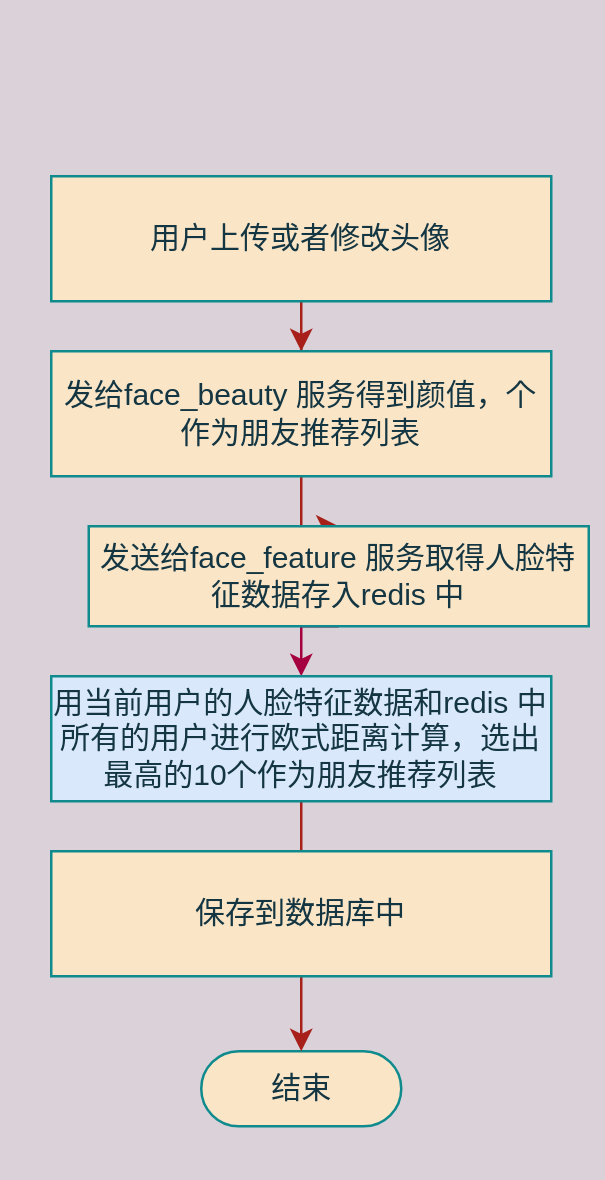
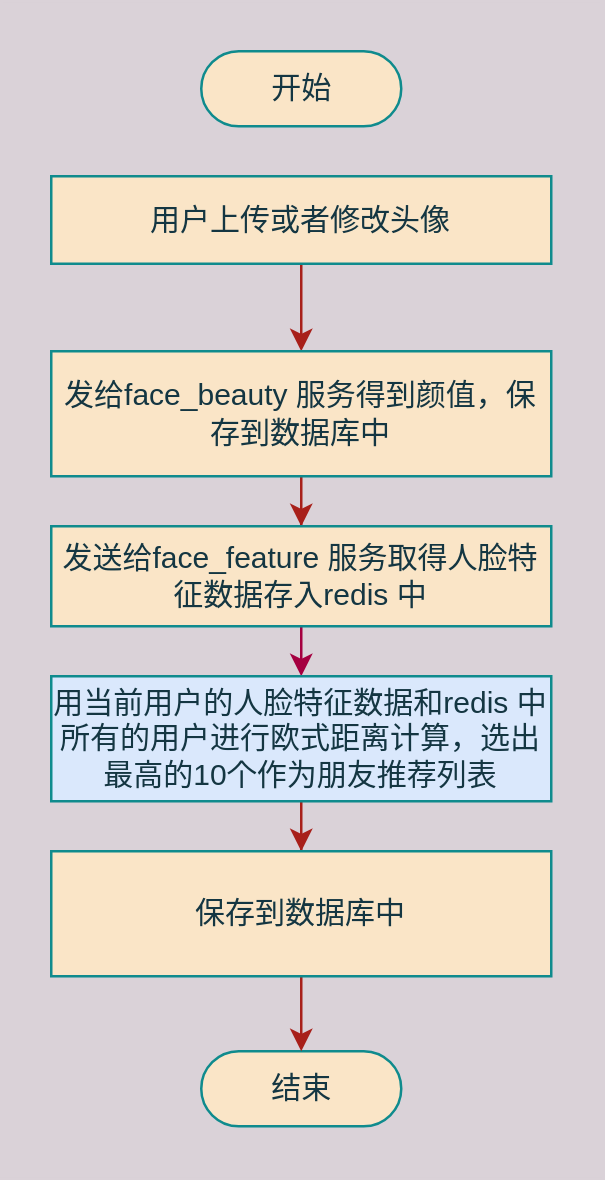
node "开始": added
node "用户上传或者修改头像": size 500x125 -> 500x88
node "发给face_beauty 服务得到颜值，个作为朋友推荐列表": label "发给face_beauty 服务得到颜值，个作为朋友推荐列表" -> "发给face_beauty 服务得到颜值，保存到数据库中"
node "发送给face_feature 服务取得人脸特征数据存入redis 中": moved (339, 576) -> (301, 576)
edge "用当前用户的人脸特征数据和redis 中所有的用户进行欧式距离计算，选出最高的10个作为朋友推荐列表" -- "保存到数据库中": arrowhead none -> classic
